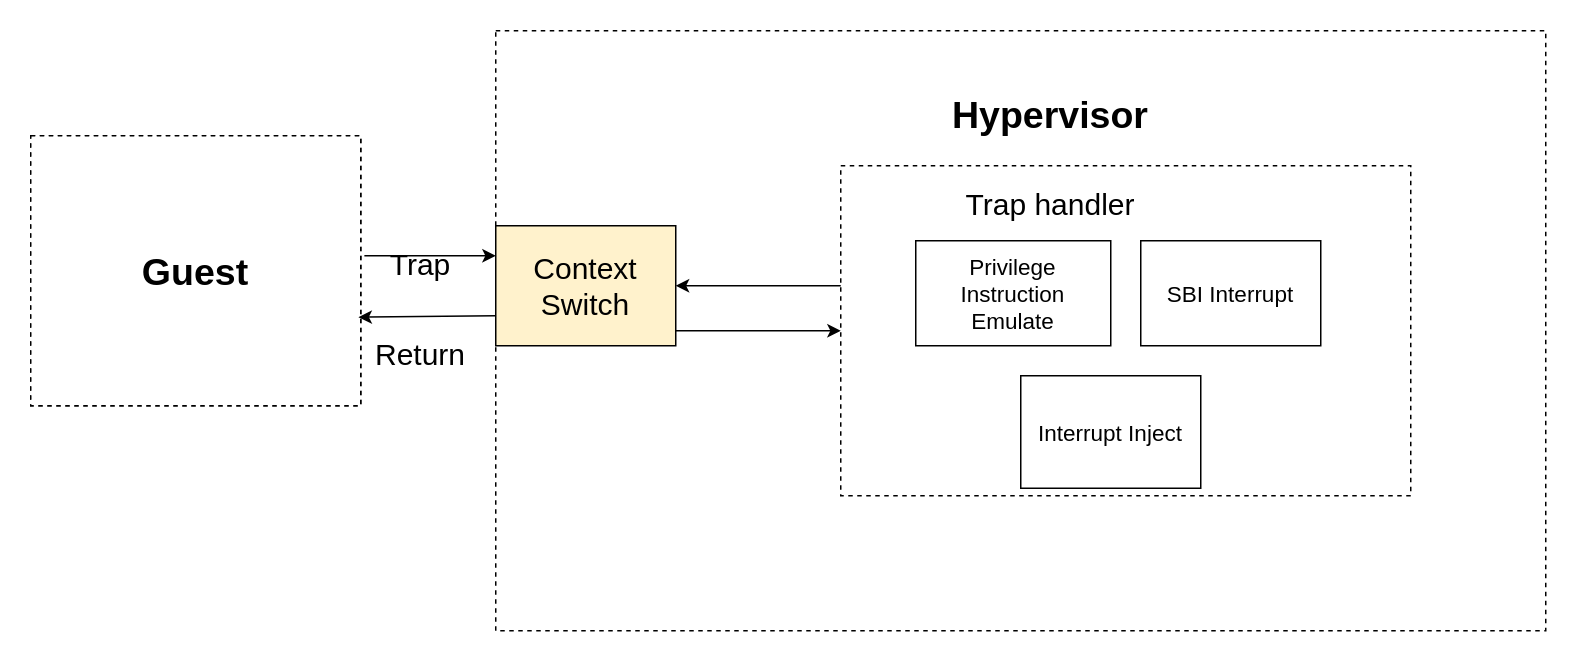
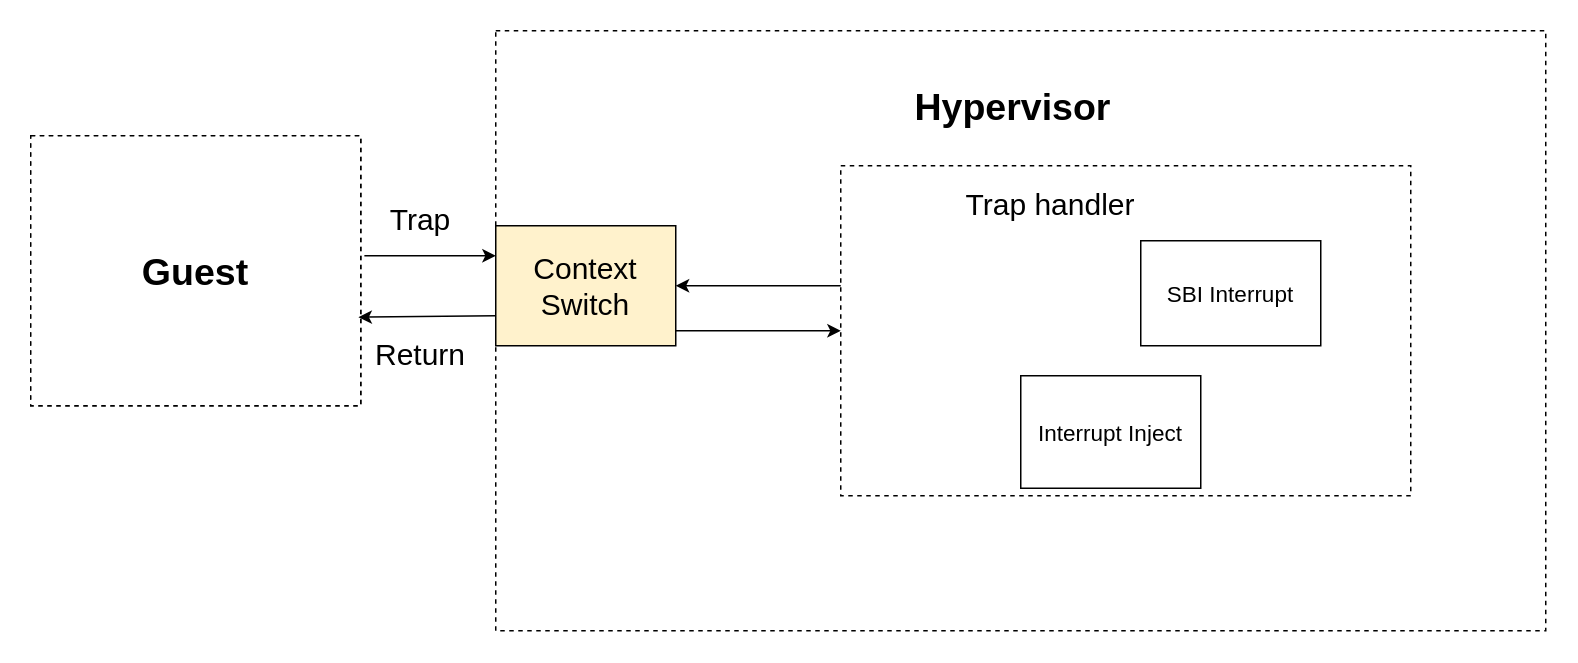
node "Hypervisor": moved (1051, 113) -> (1013, 106)
node "Trap": moved (421, 263) -> (421, 218)
node "Privilege Instruction Emulate": removed
